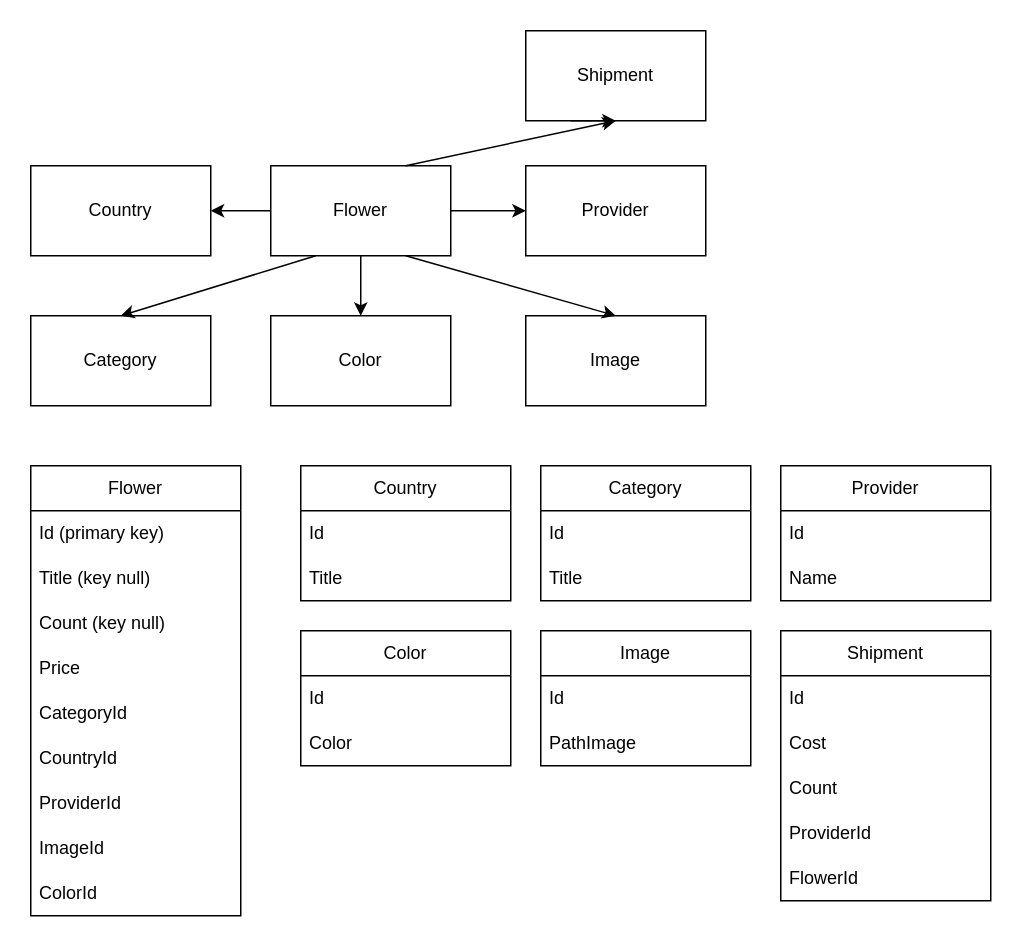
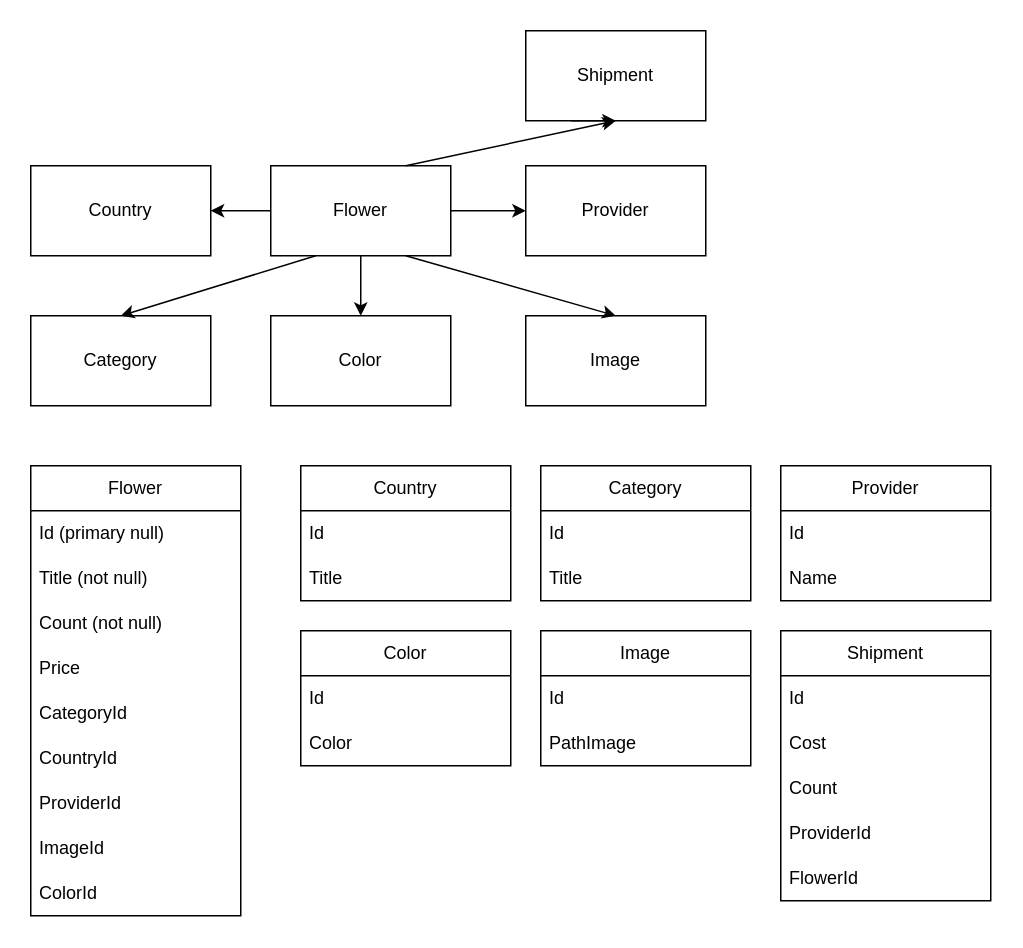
node "Id (primary key)": label "Id (primary key)" -> "Id (primary null)"
node "Title (key null)": label "Title (key null)" -> "Title (not null)"
node "Count (key null)": label "Count (key null)" -> "Count (not null)"
